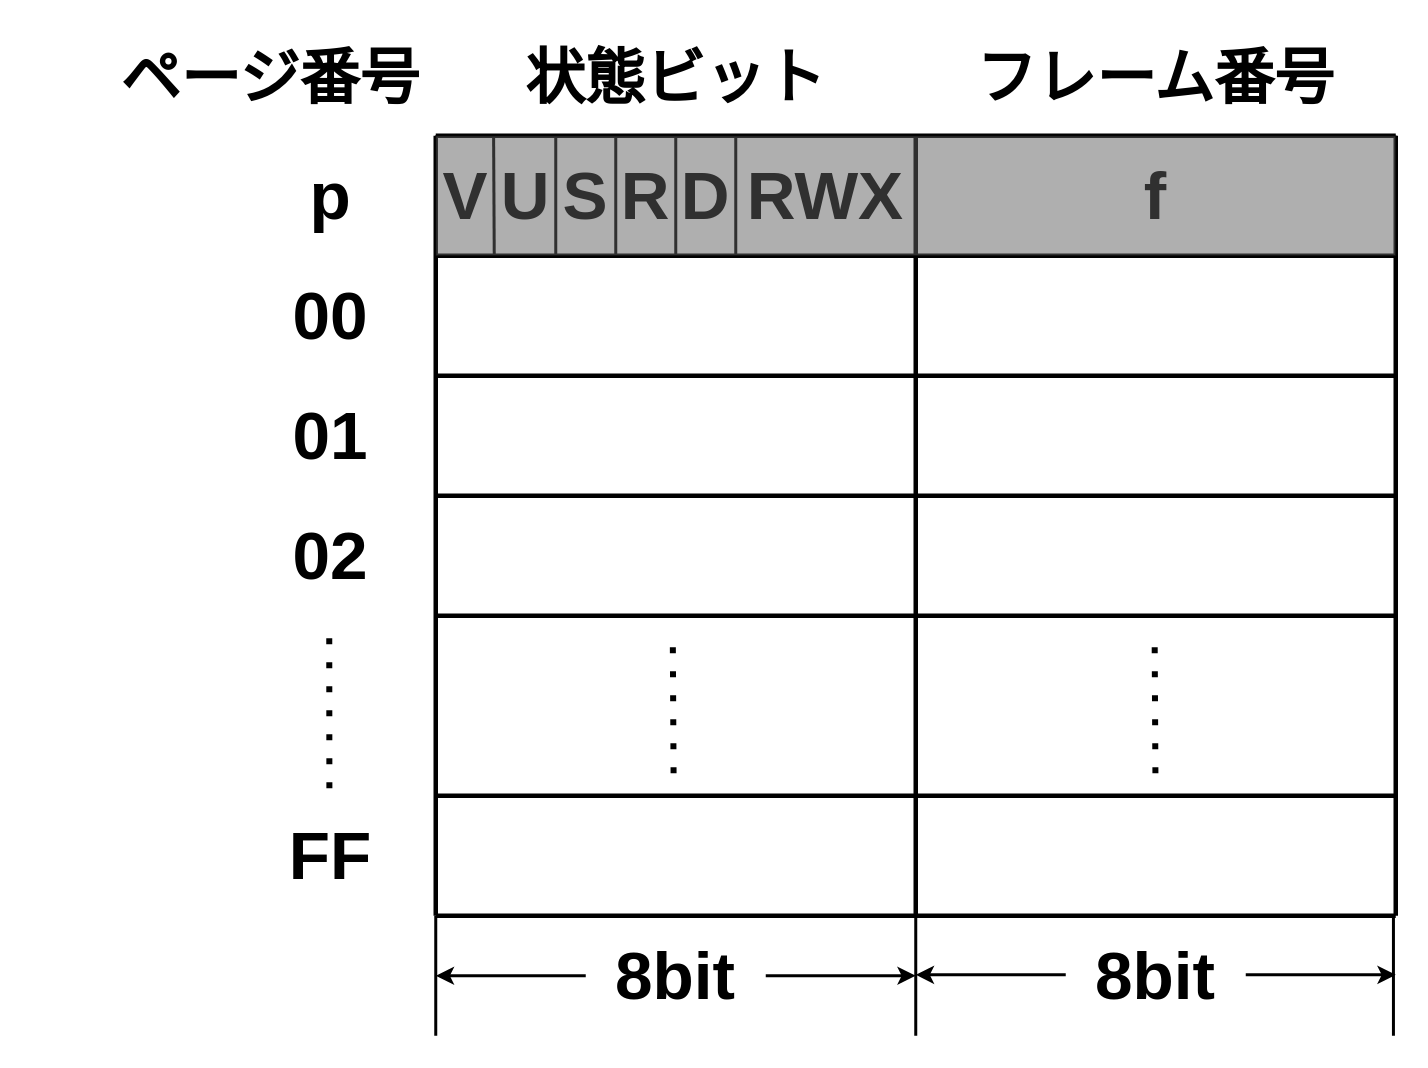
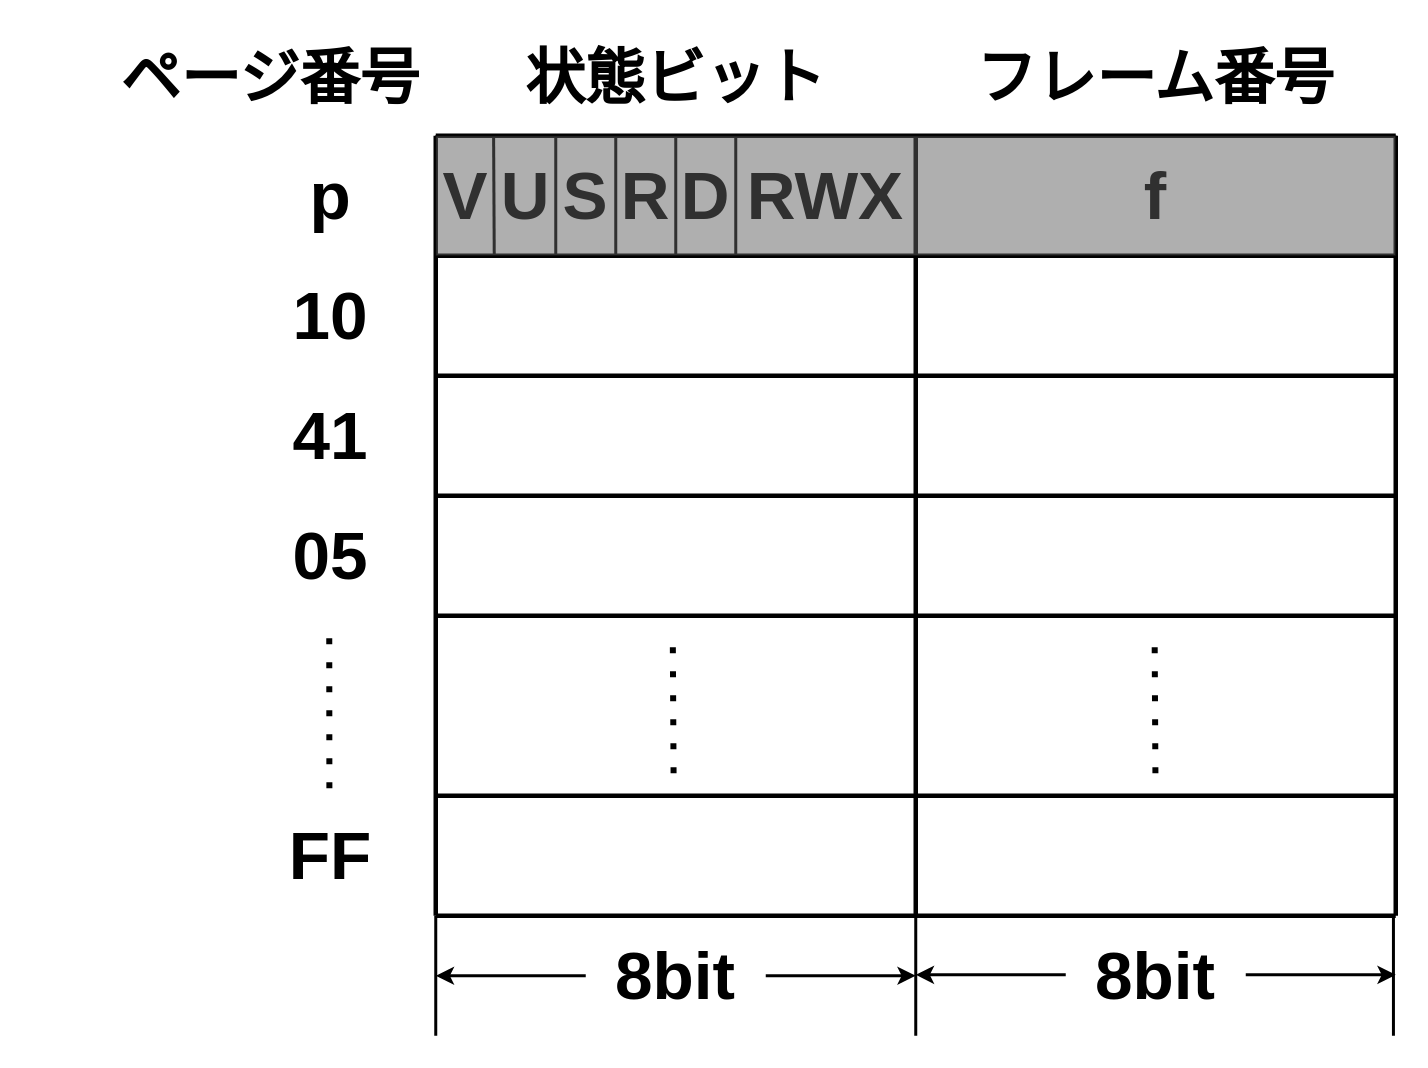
node "00": label "00" -> "10"
node "01": label "01" -> "41"
node "02": label "02" -> "05"
